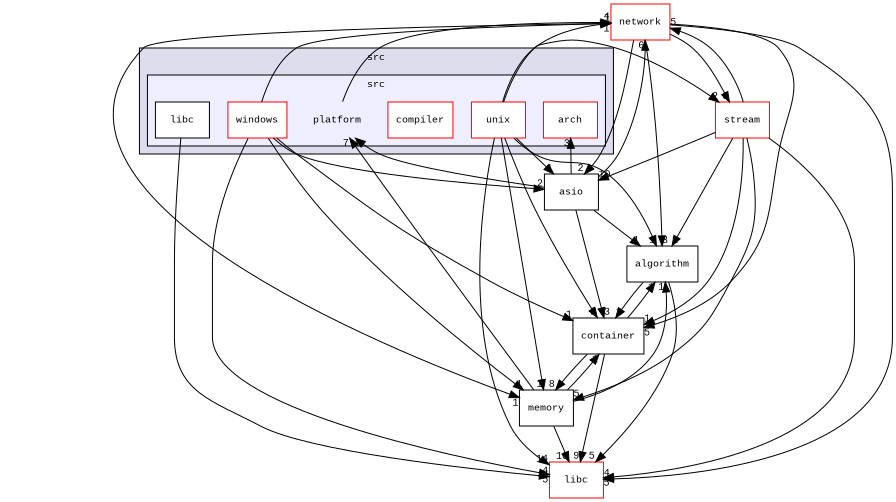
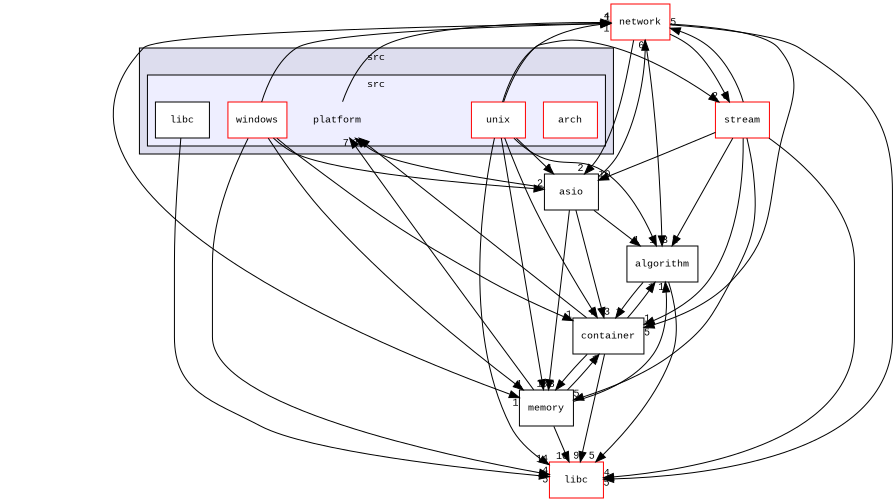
node "compiler": removed
edge "asio" -> "arch": now "asio" -> "memory"
edge "container" -> "platform": added
